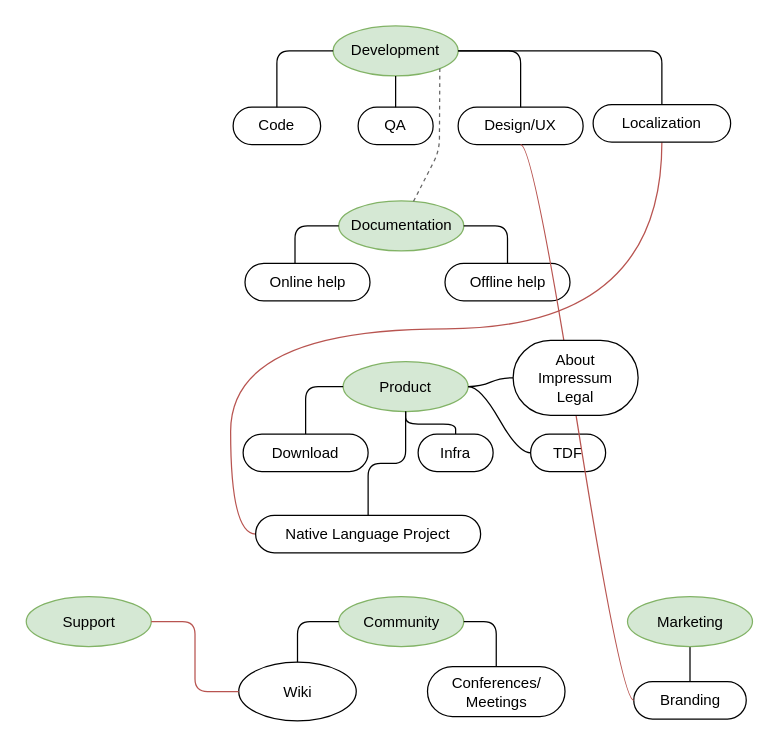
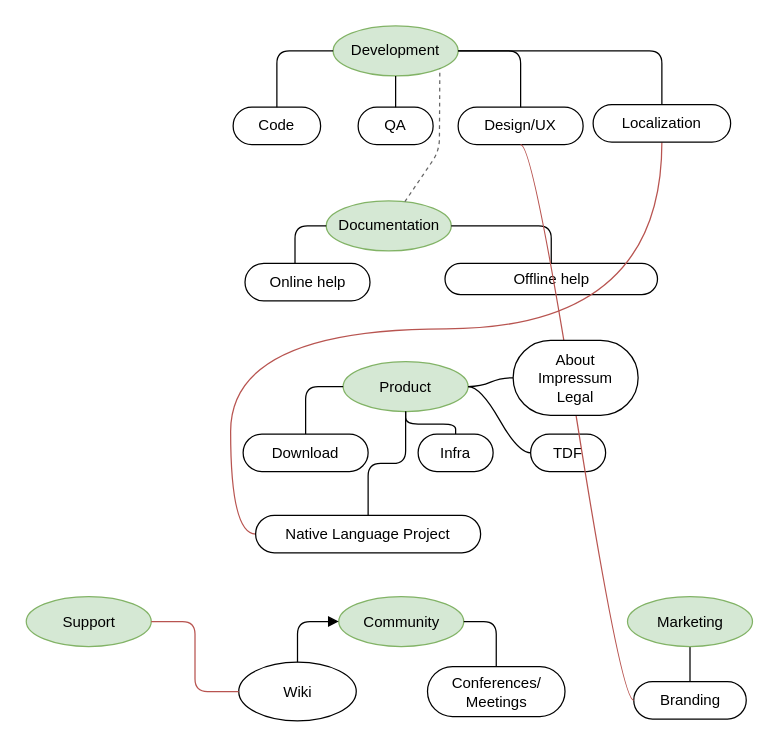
node "Documentation": moved (401, 226) -> (389, 226)
node "Offline help": size 125x38 -> 213x31
edge "Community" -- "Wiki": arrowhead none -> block
